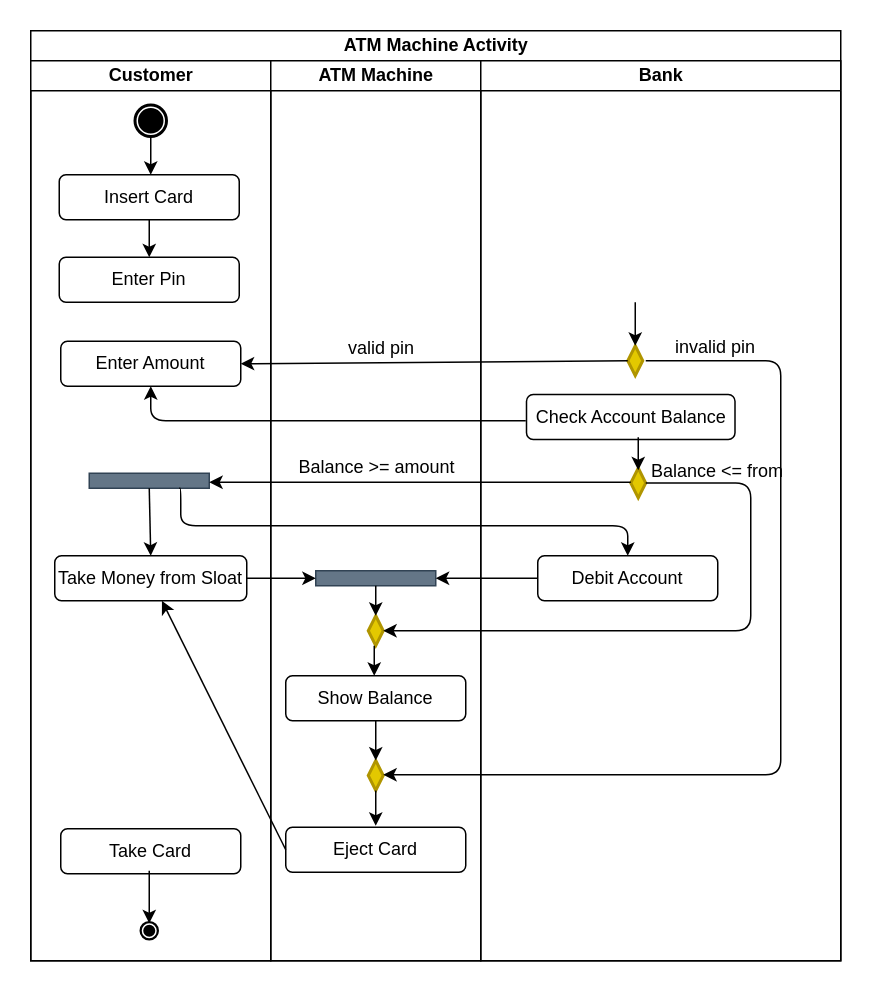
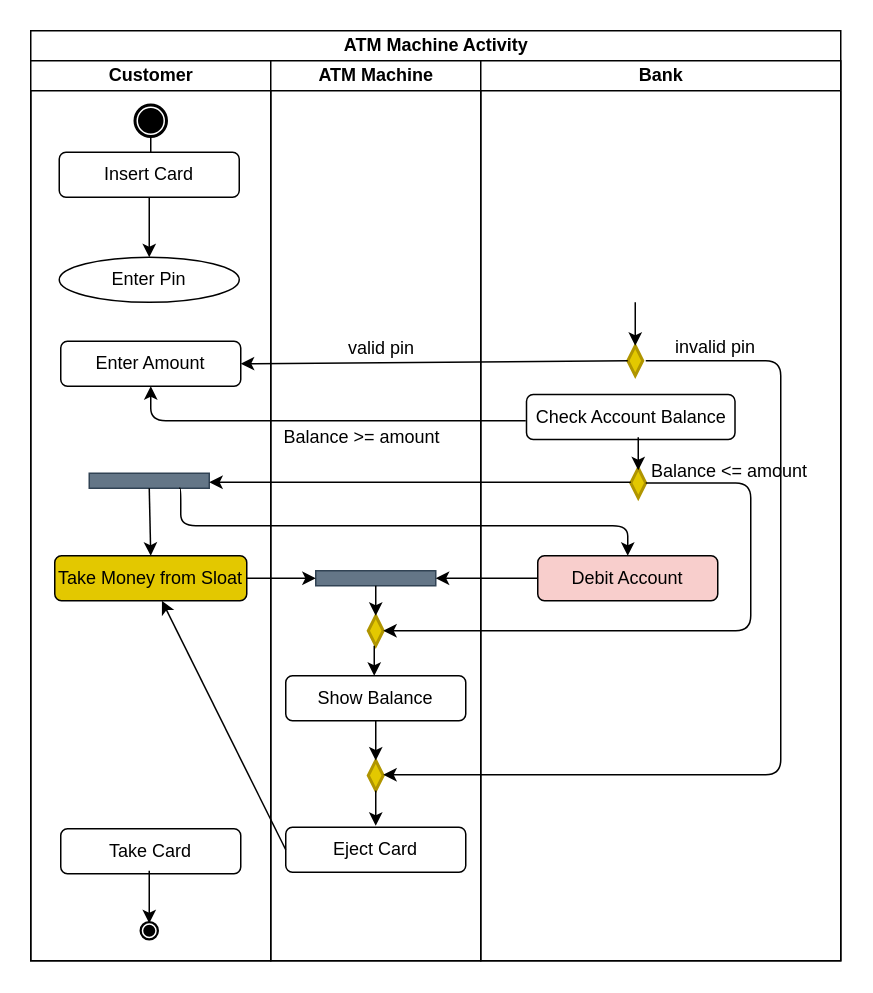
node "Insert Card": moved (149, 197) -> (149, 175)
node "Enter Pin": shape rounded rectangle -> ellipse
node "Balance >= amount": moved (386, 467) -> (371, 437)
node "Balance <= from": label "Balance <= from" -> "Balance <= amount"
node "Take Money from Sloat": fillcolor #ffffff -> #e3c800
node "Debit Account": fillcolor #ffffff -> #f8cecc
